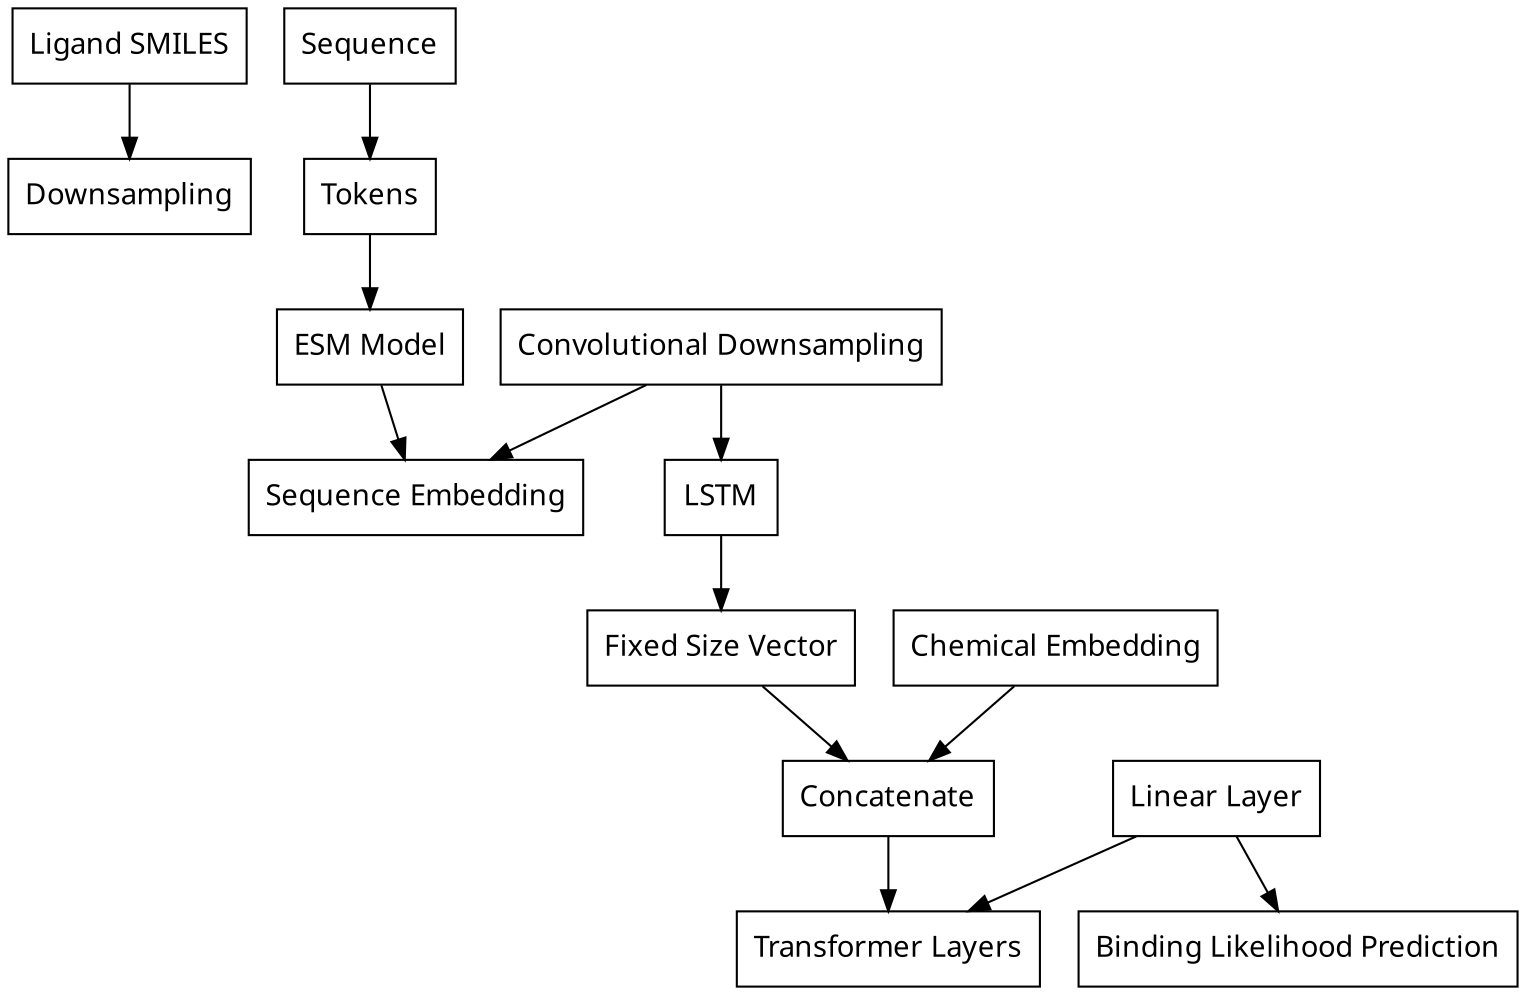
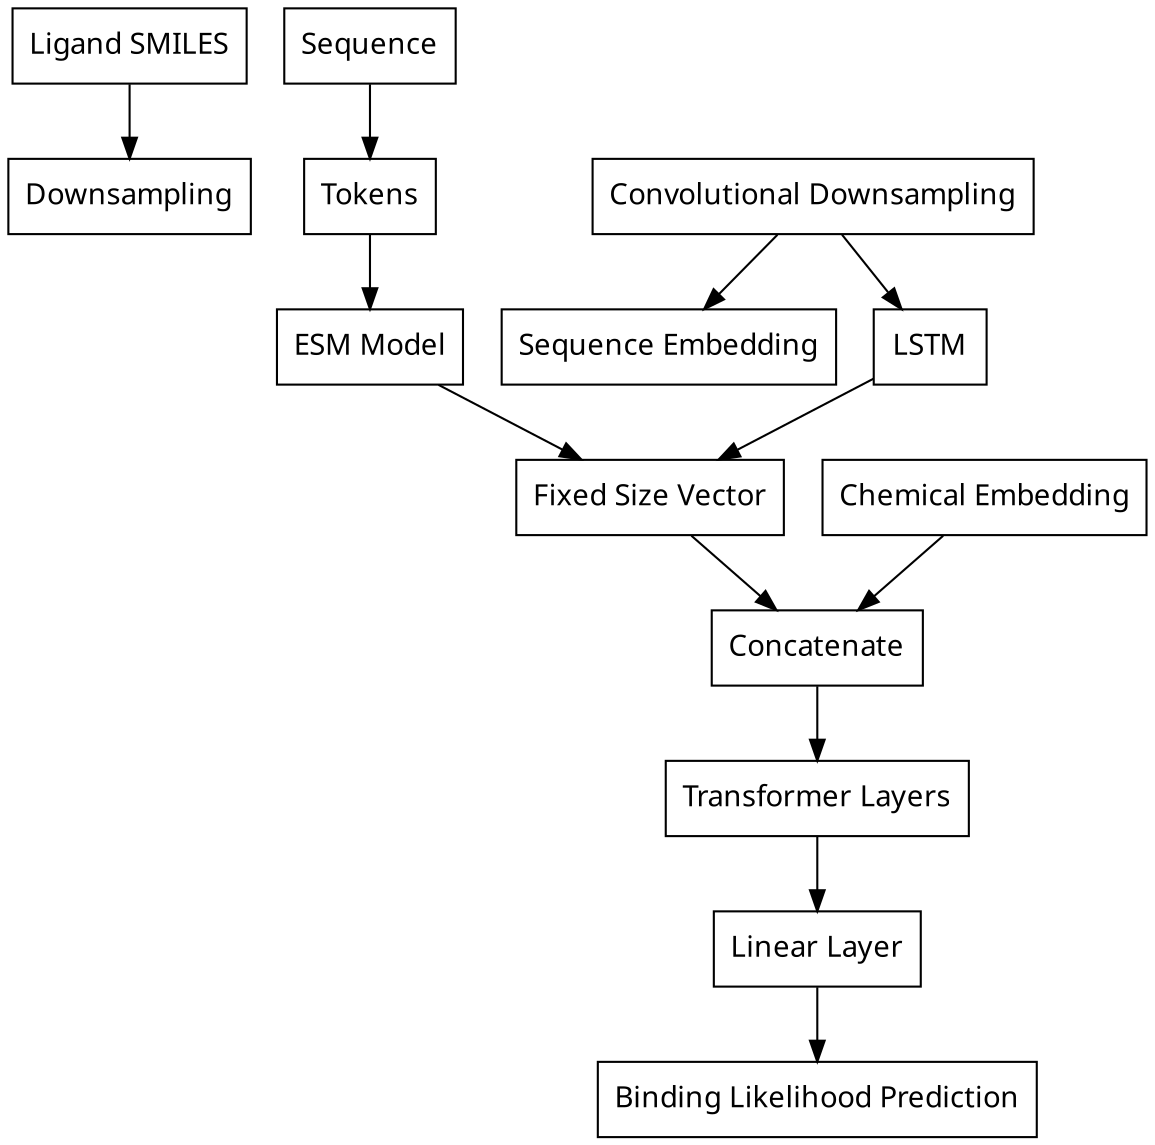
edge "ESM Model" -> "Sequence Embedding": now "ESM Model" -> "Fixed Size Vector"
edge "Linear Layer" -> "Transformer Layers": reversed
